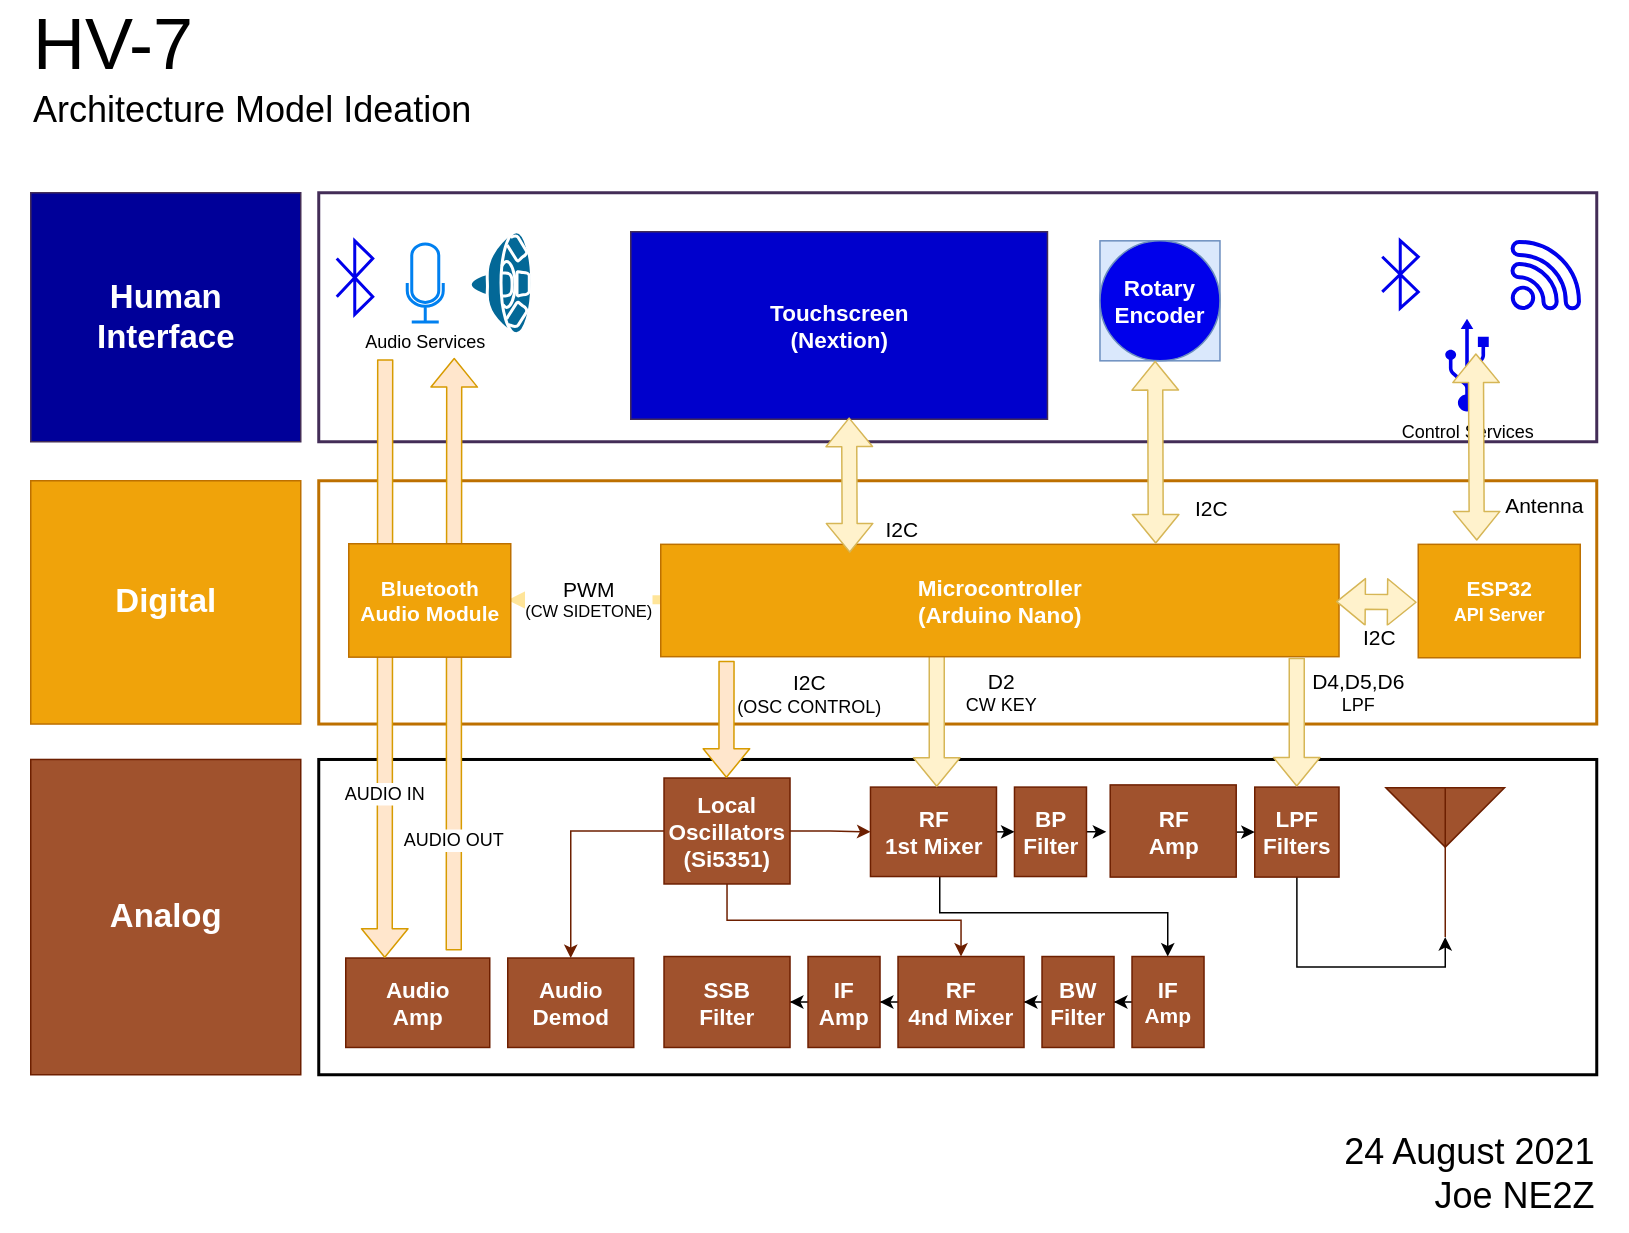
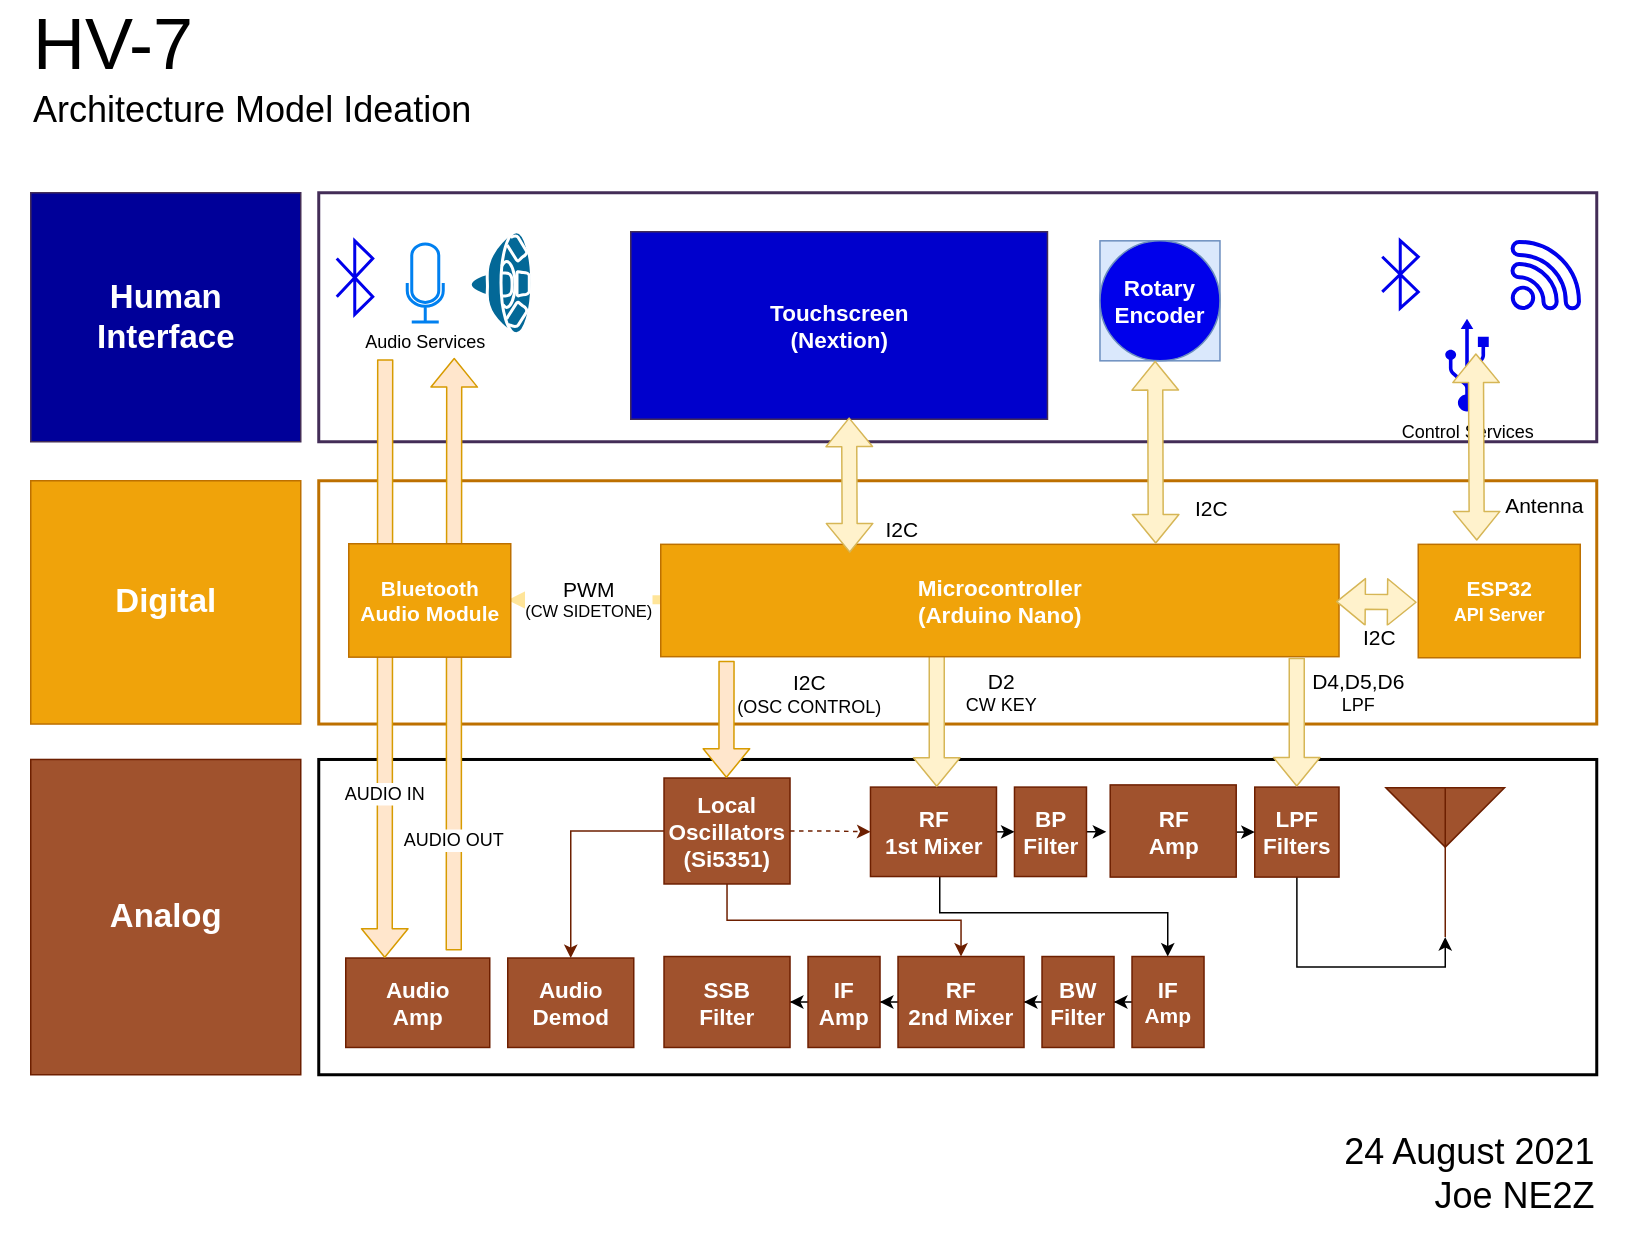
edge "Local Oscillators (Si5351)" -> "RF 1st Mixer": style solid -> dashed
node "RF 4nd Mixer": label "RF 4nd Mixer" -> "RF 2nd Mixer"
